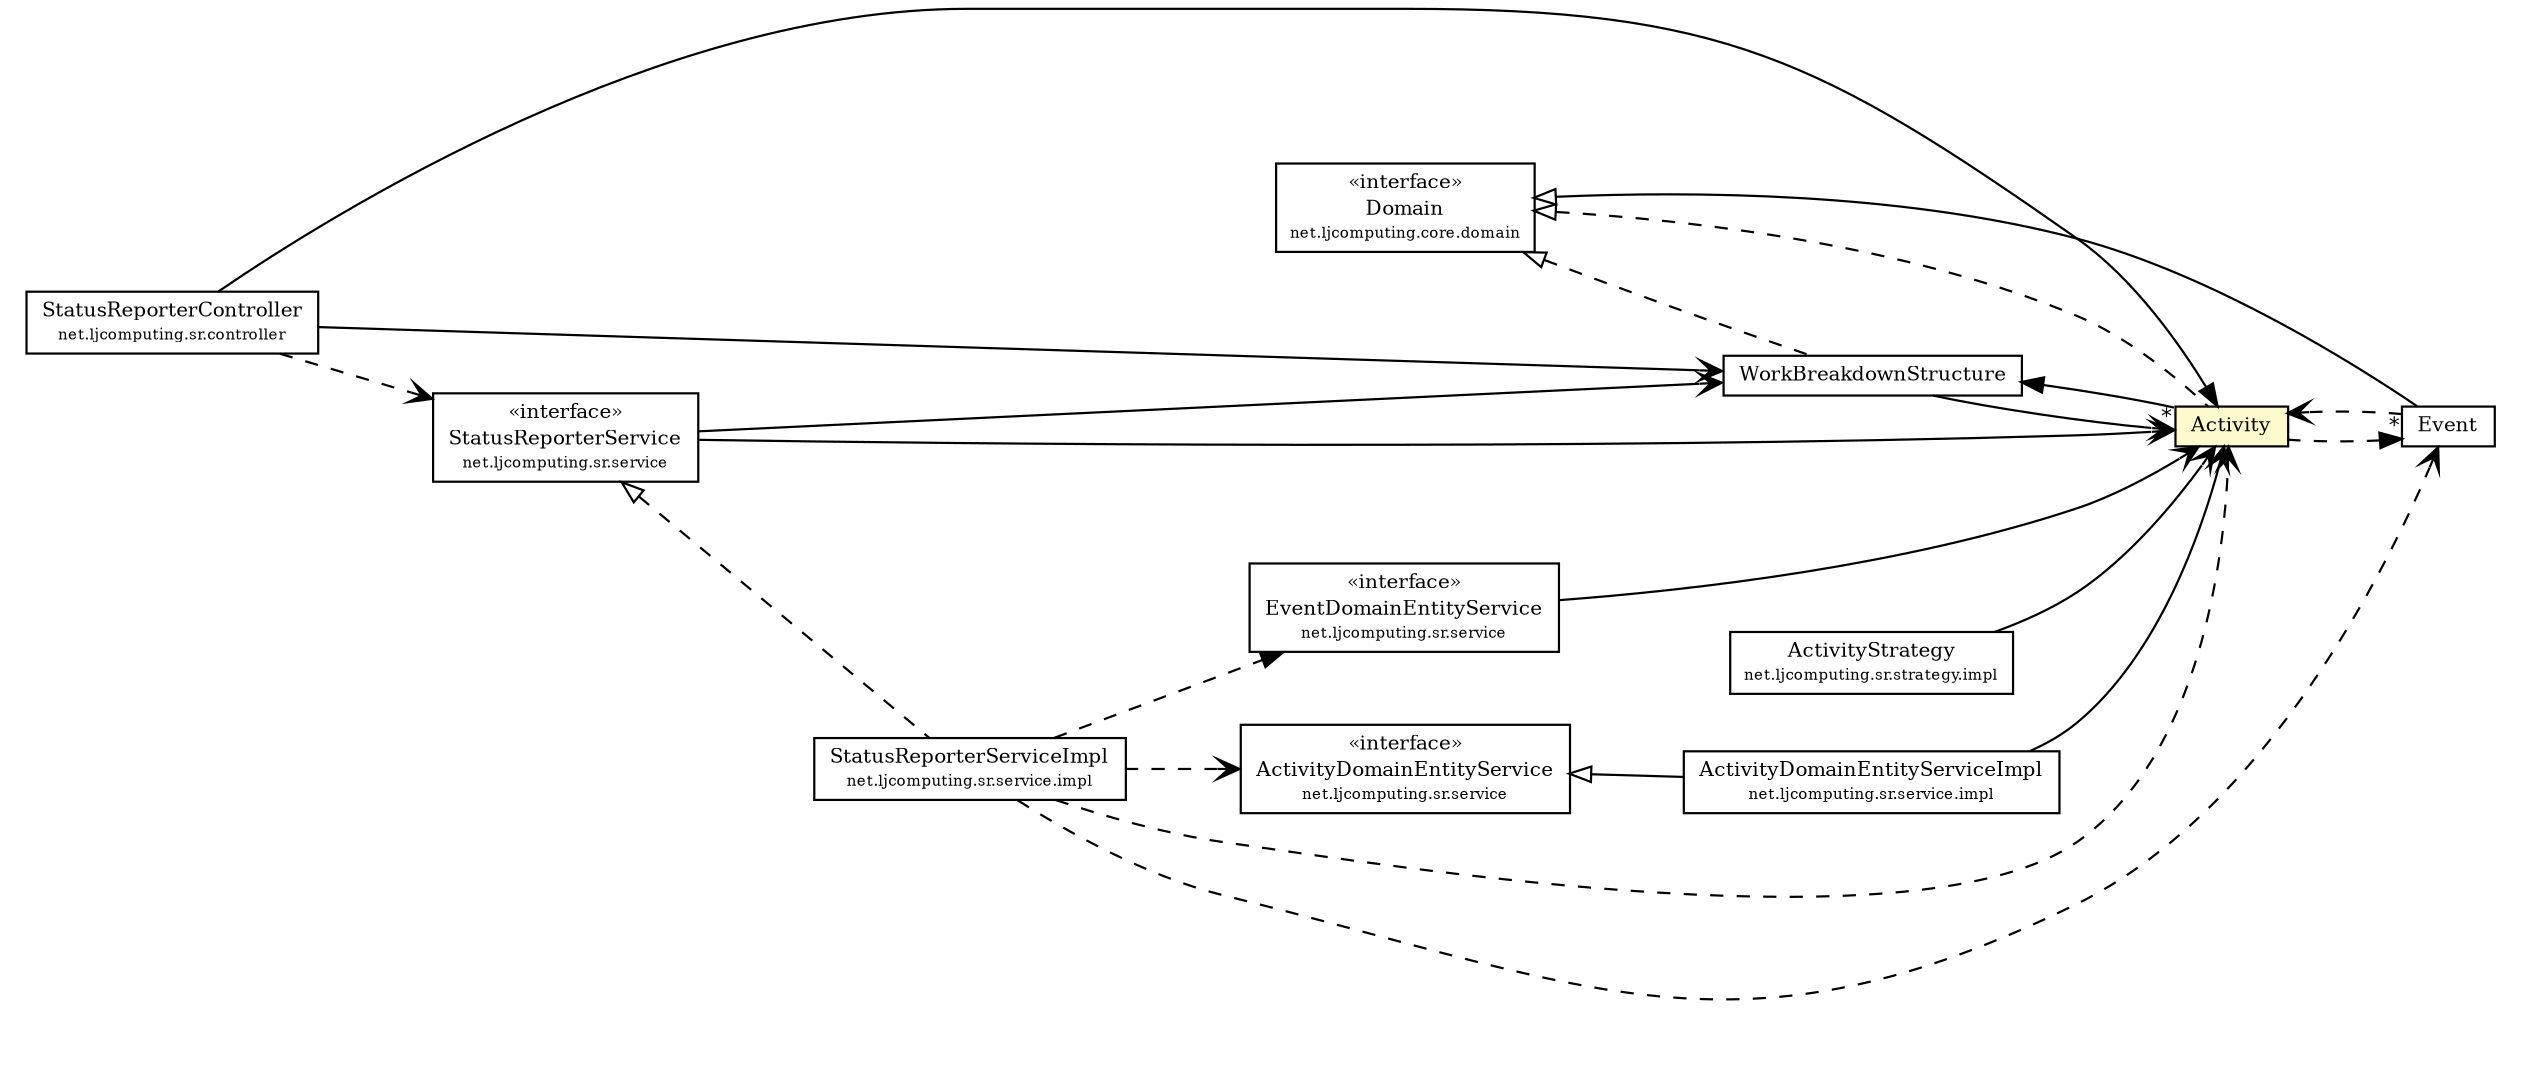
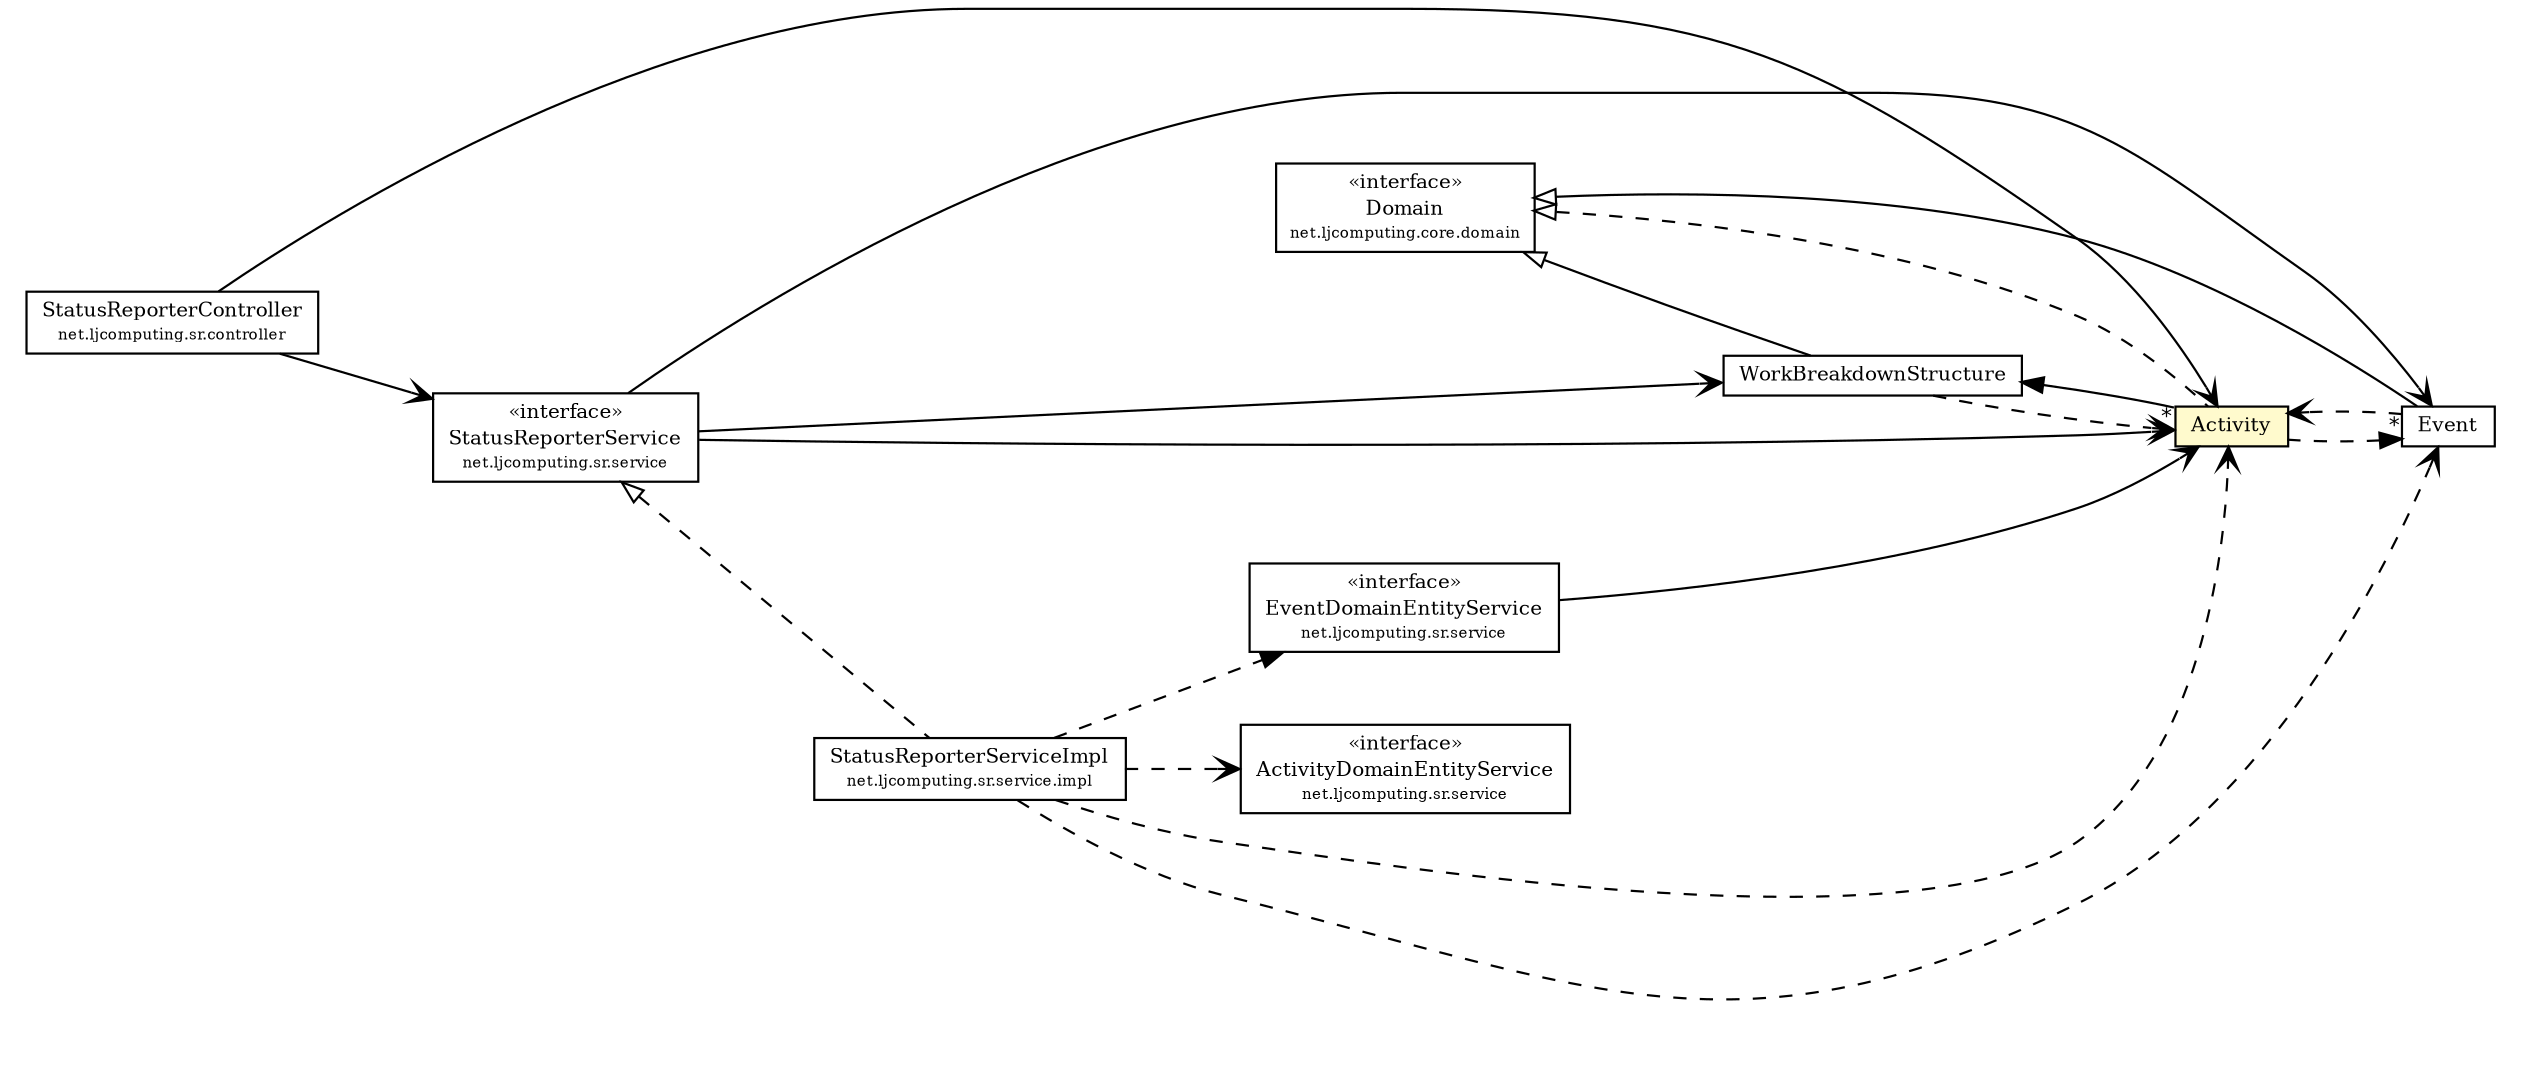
edge "StatusReporterController" -> "Activity": arrowhead normal -> open
edge "StatusReporterService" -> "Event": added
edge "WorkBreakdownStructure" -> "Domain": style dashed -> solid
edge "StatusReporterController" -> "WorkBreakdownStructure": removed
edge "StatusReporterController" -> "StatusReporterService": style dashed -> solid
edge "WorkBreakdownStructure" -> "Activity": style solid -> dashed
node "ActivityStrategy": removed
node "ActivityDomainEntityServiceImpl": removed
